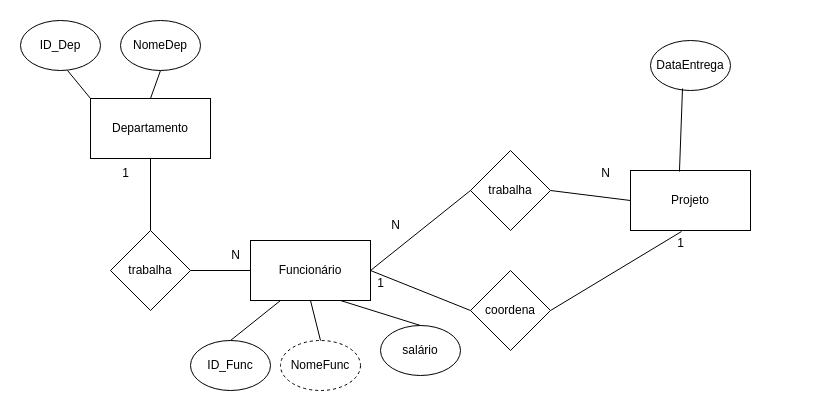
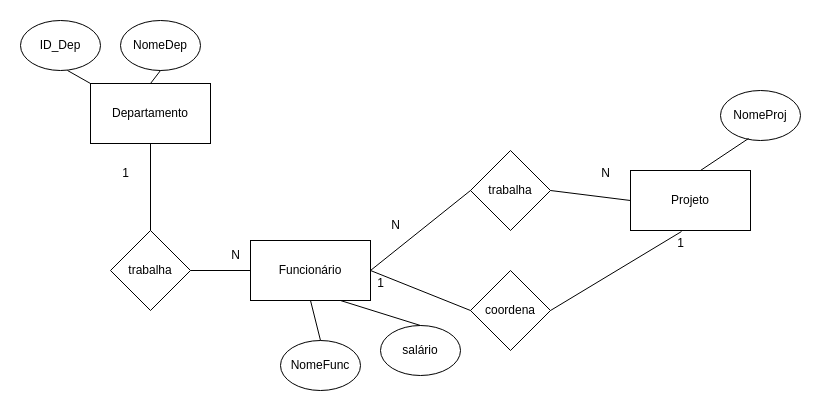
node "DataEntrega": removed
node "NomeProj": added
node "Departamento": moved (151, 129) -> (151, 114)
edge "DataEntrega" -- "Projeto": removed
edge "NomeProj" -- "Projeto": added
edge "Funcionário" -- "ID_Func": removed
node "ID_Func": removed
node "NomeFunc": style dashed -> solid
